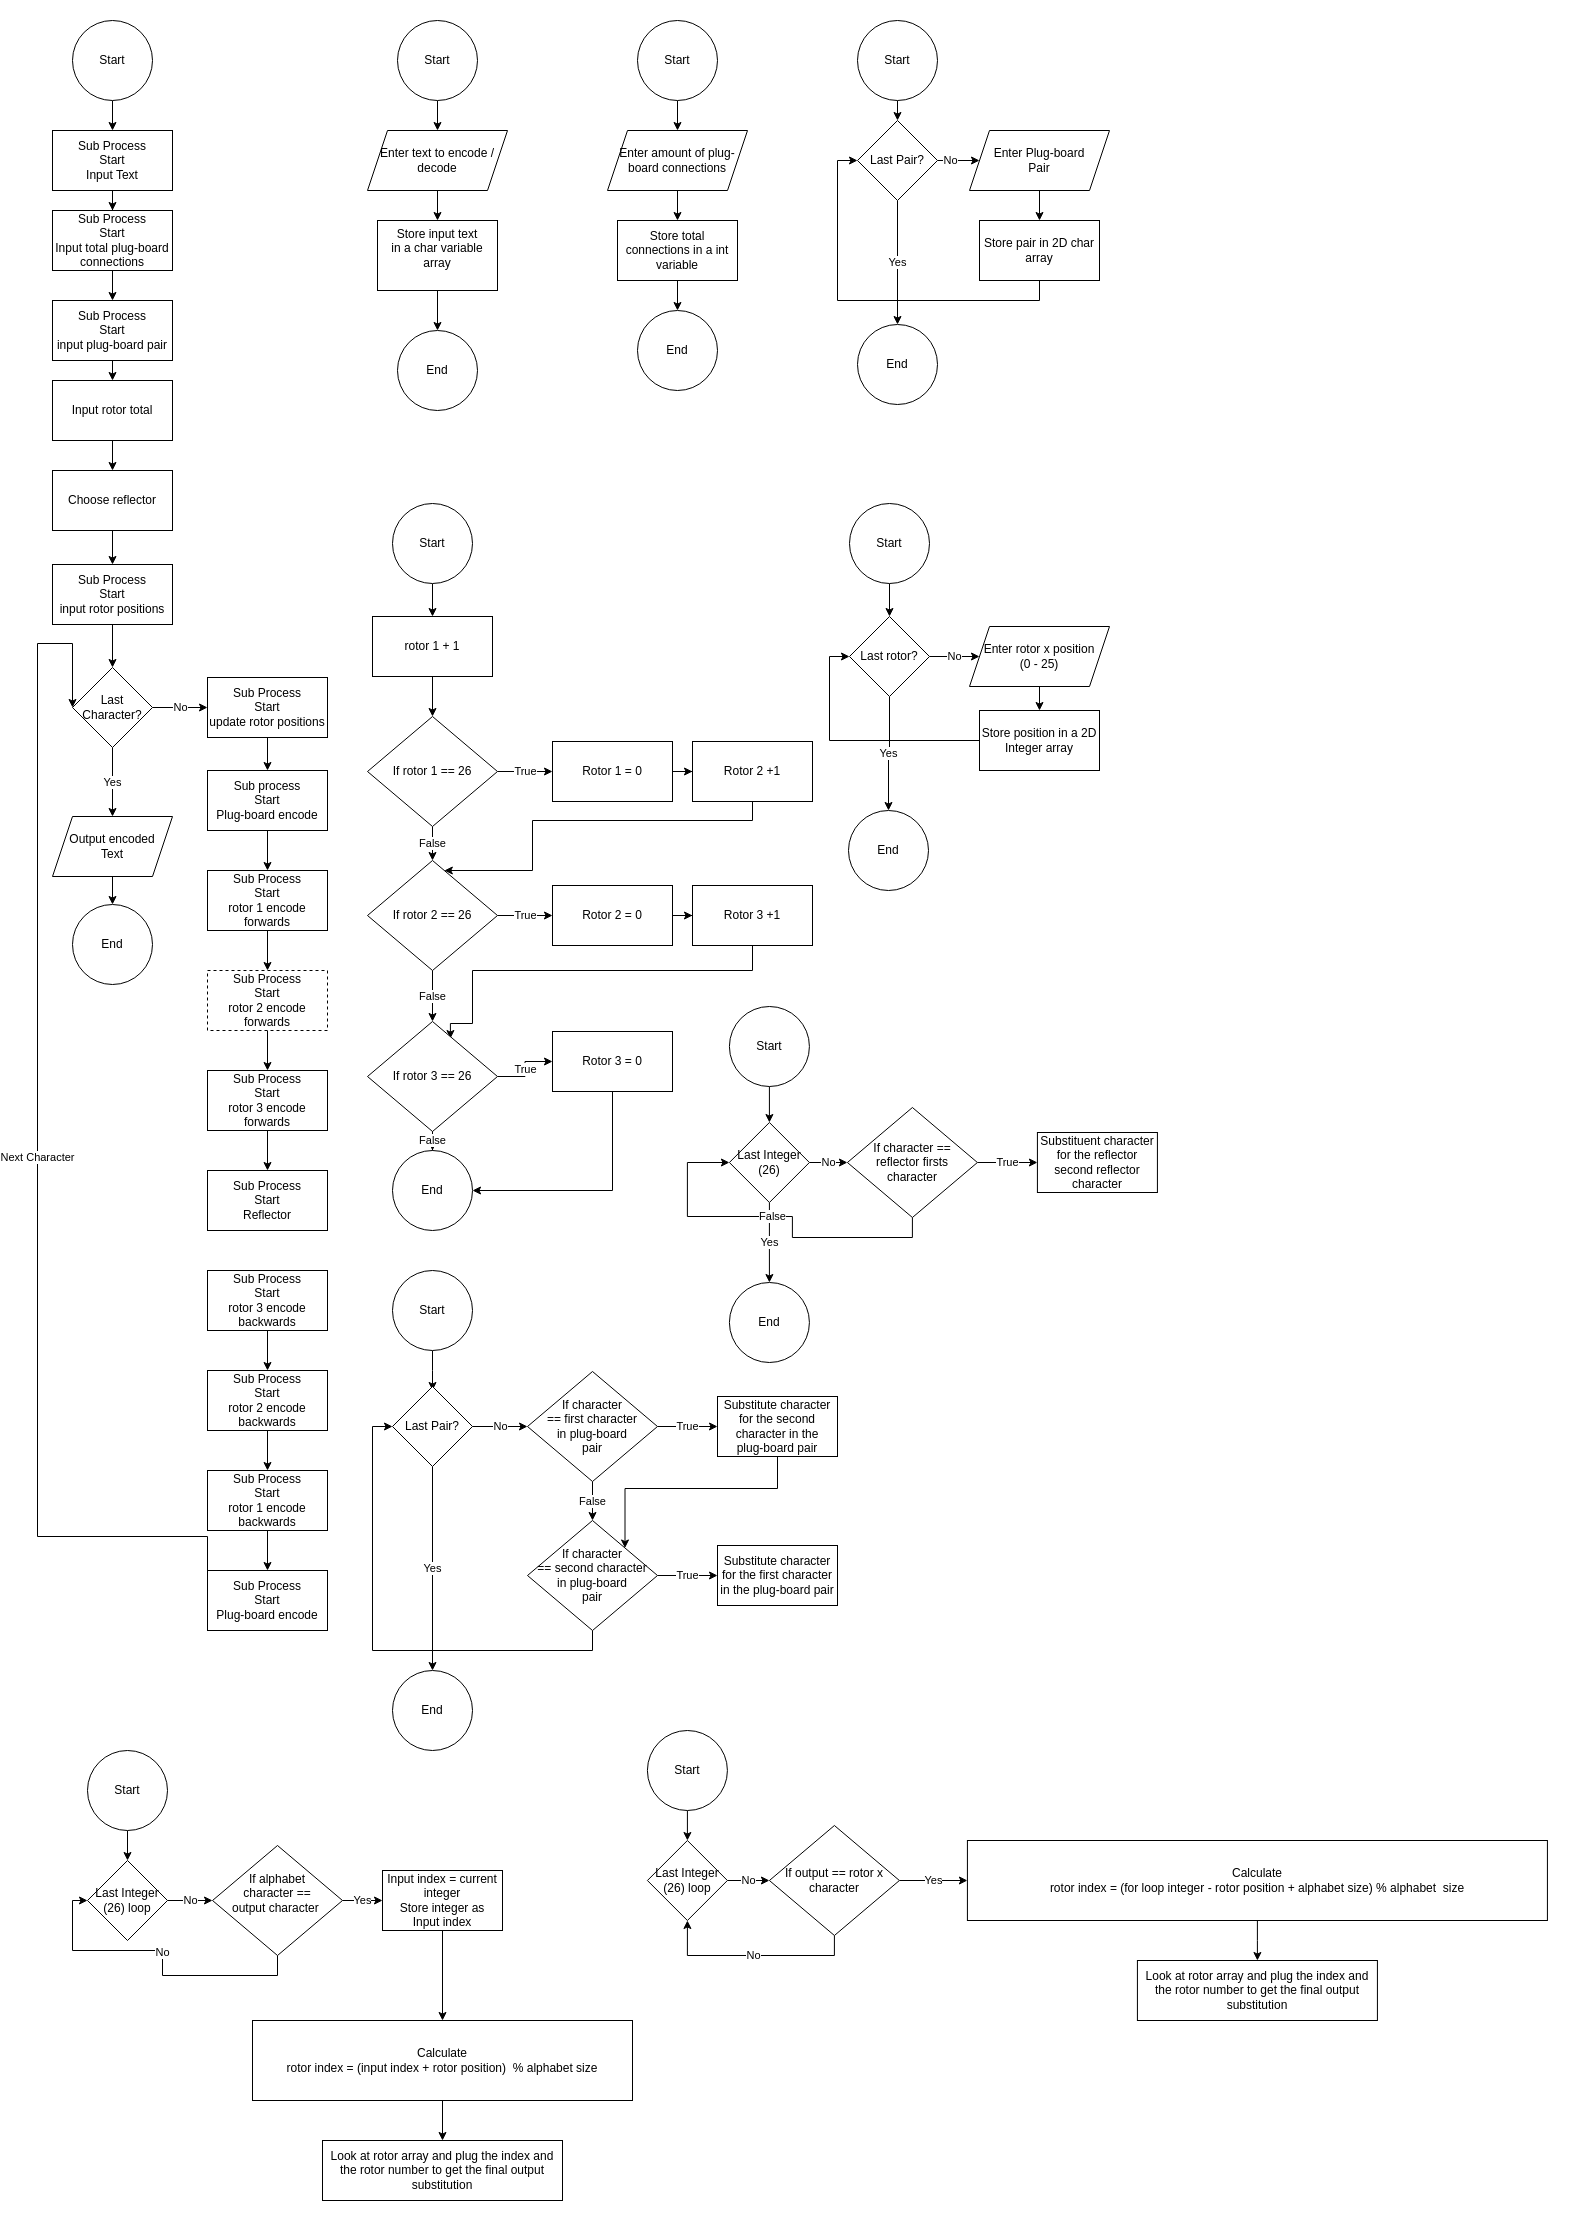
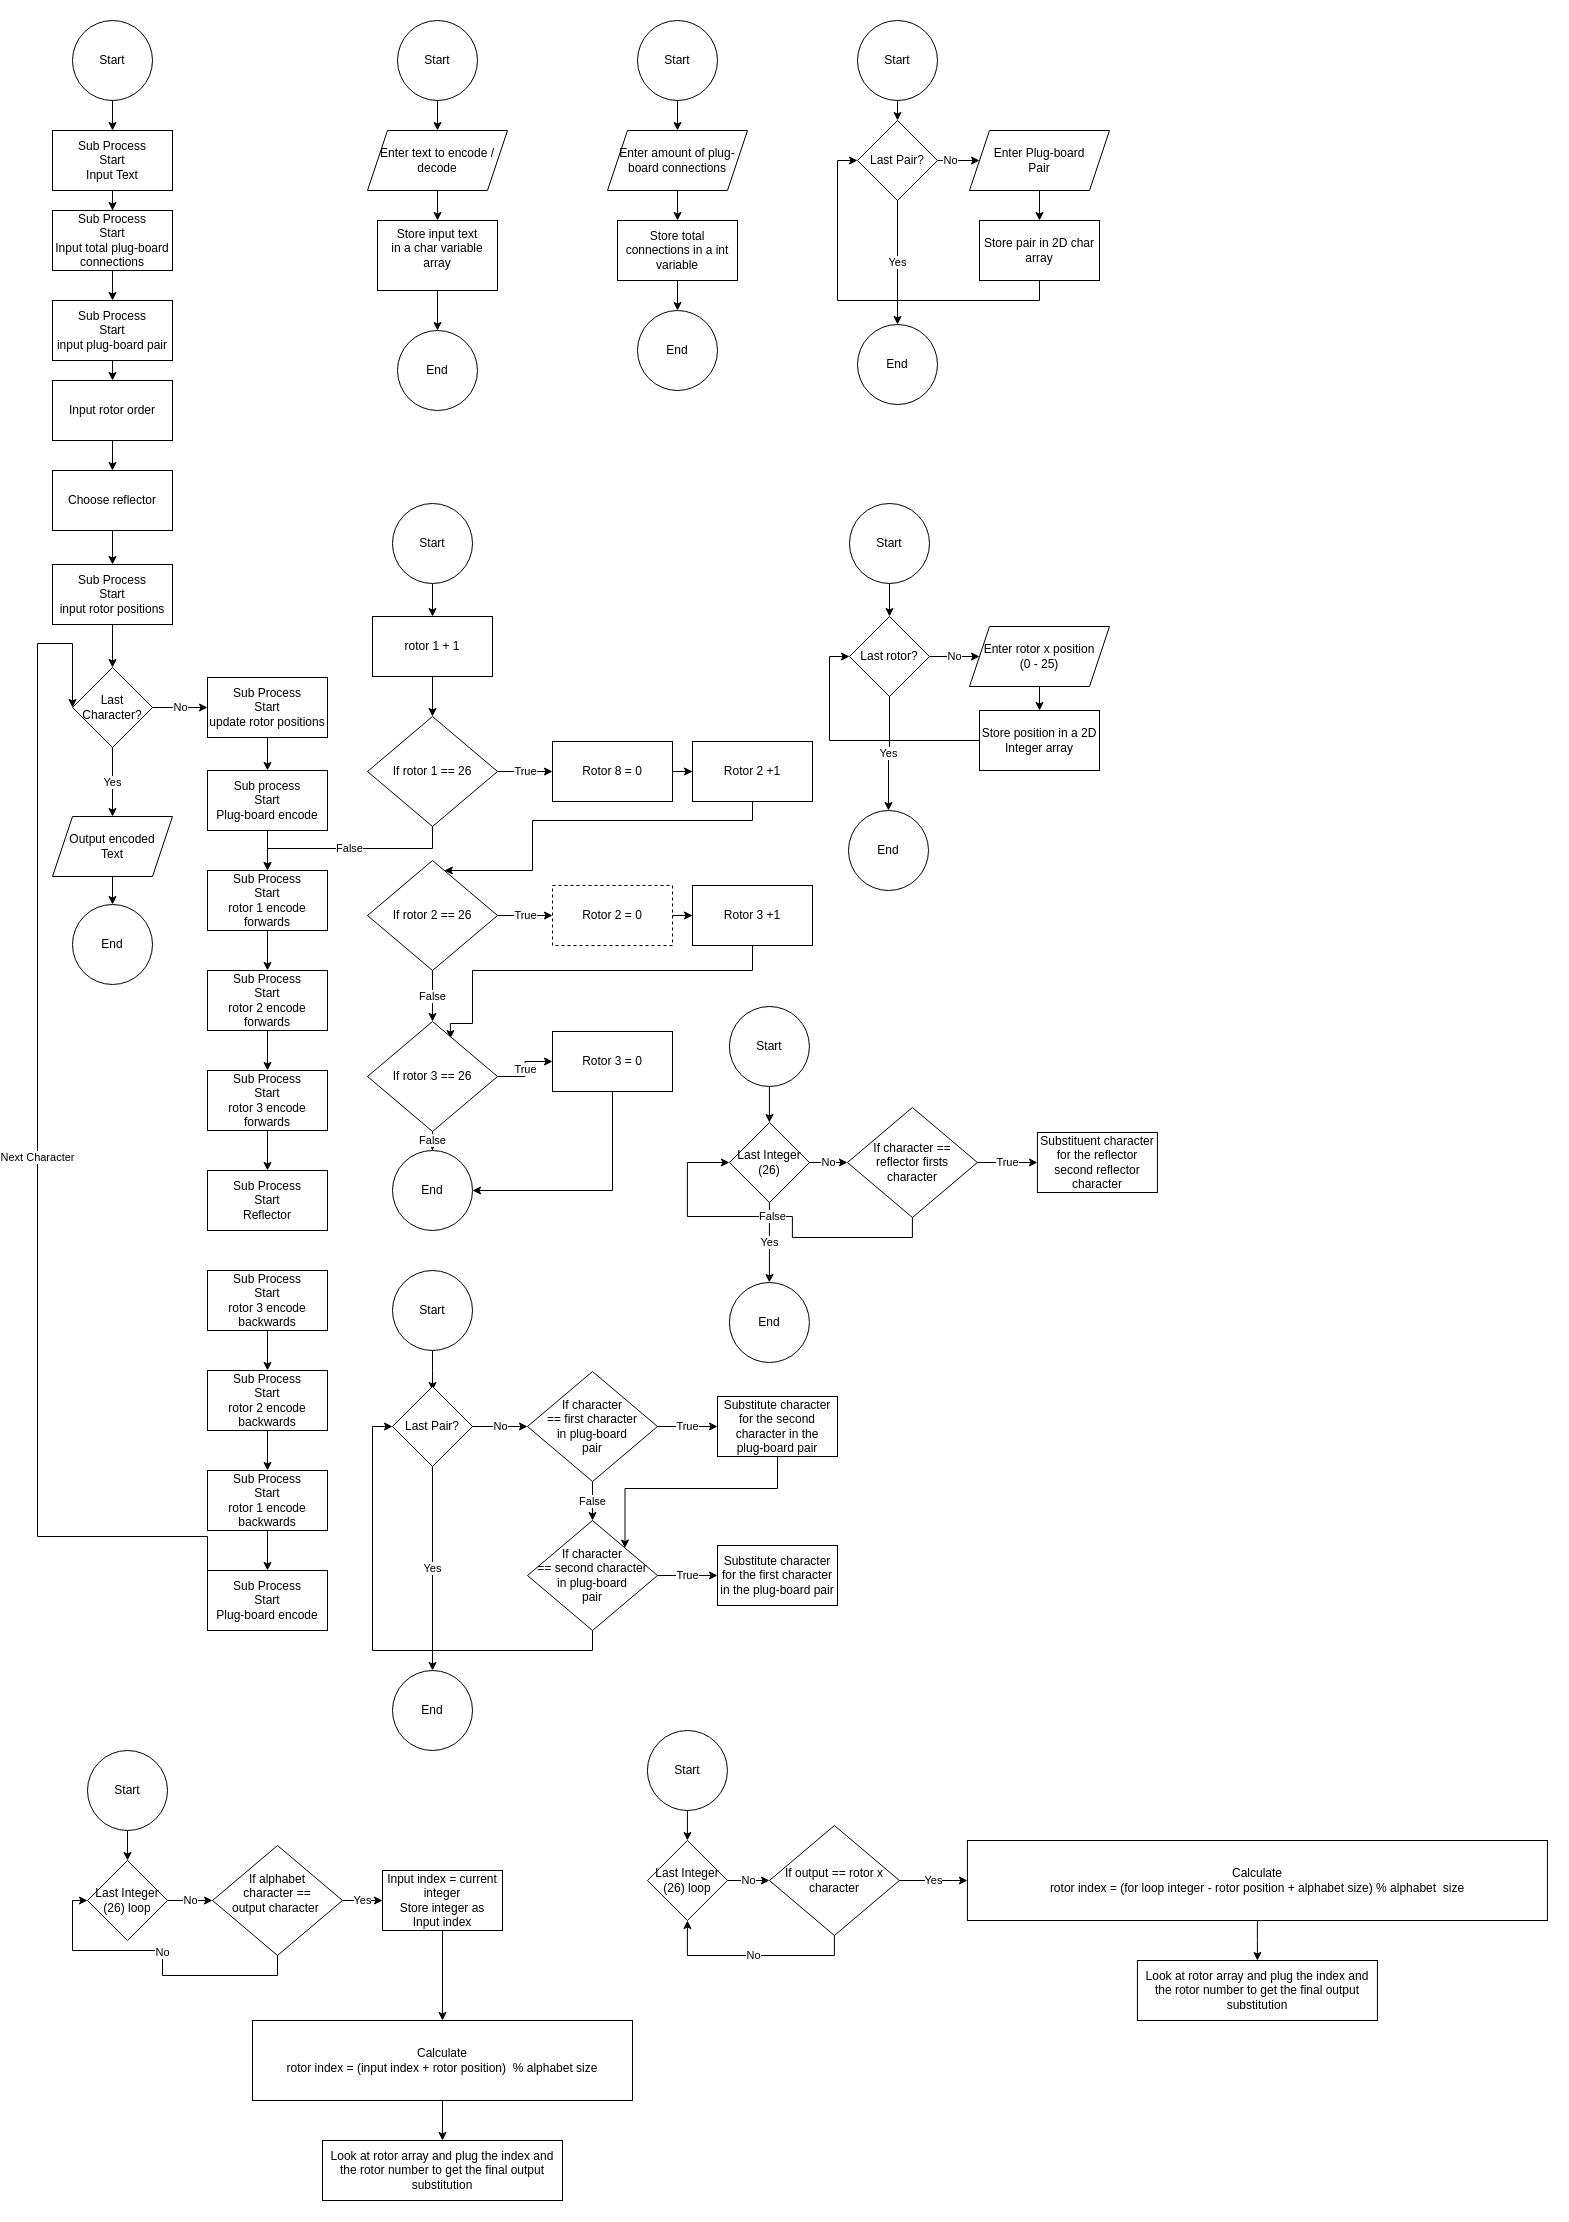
node "Input rotor total": label "Input rotor total" -> "Input rotor order"
node "Rotor 1 = 0": label "Rotor 1 = 0" -> "Rotor 8 = 0"
edge "If rotor 1 == 26" -> "If rotor 2 == 26": now "If rotor 1 == 26" -> "Sub Process Start rotor 1 encode forwards"
node "Rotor 2 = 0": style solid -> dashed
node "Sub Process Start rotor 2 encode forwards": style dashed -> solid
